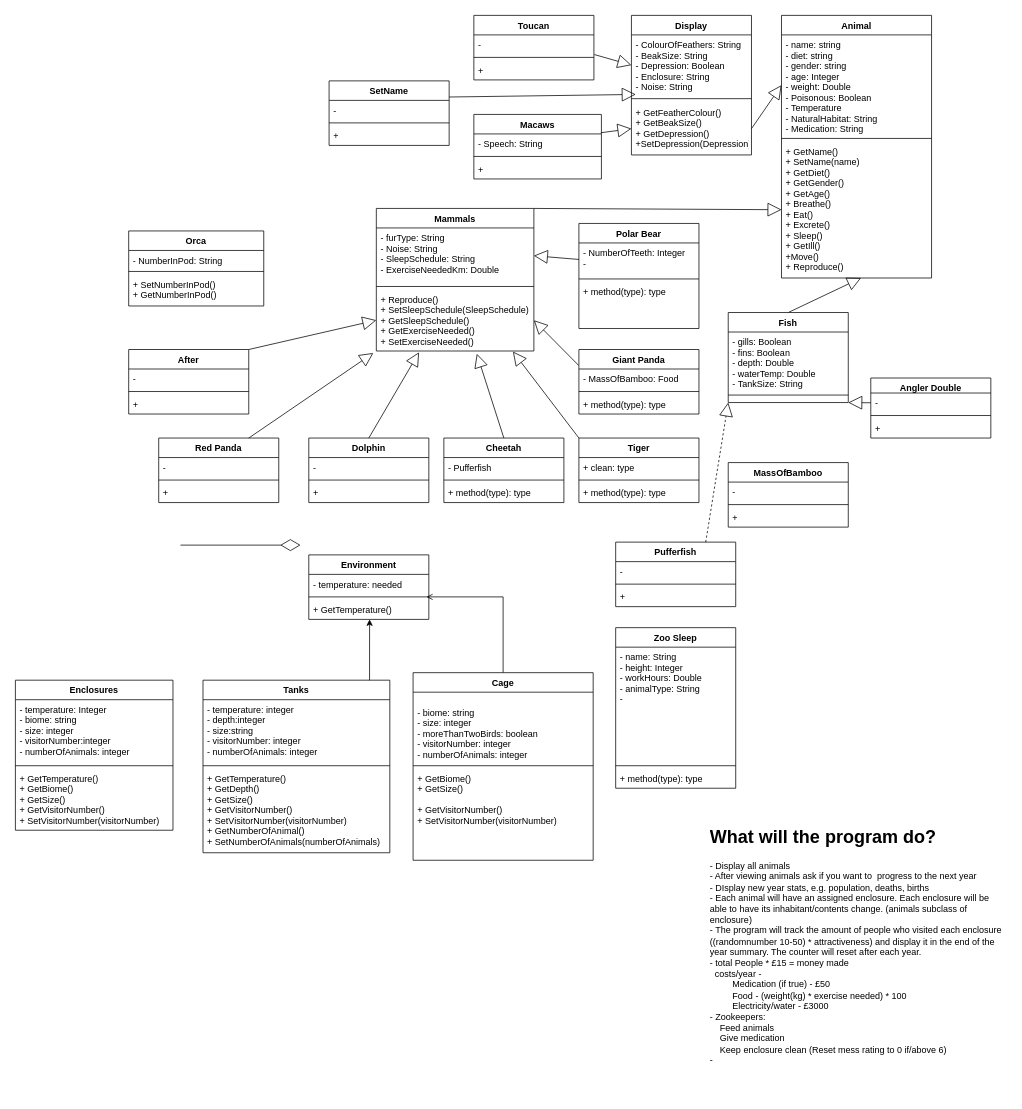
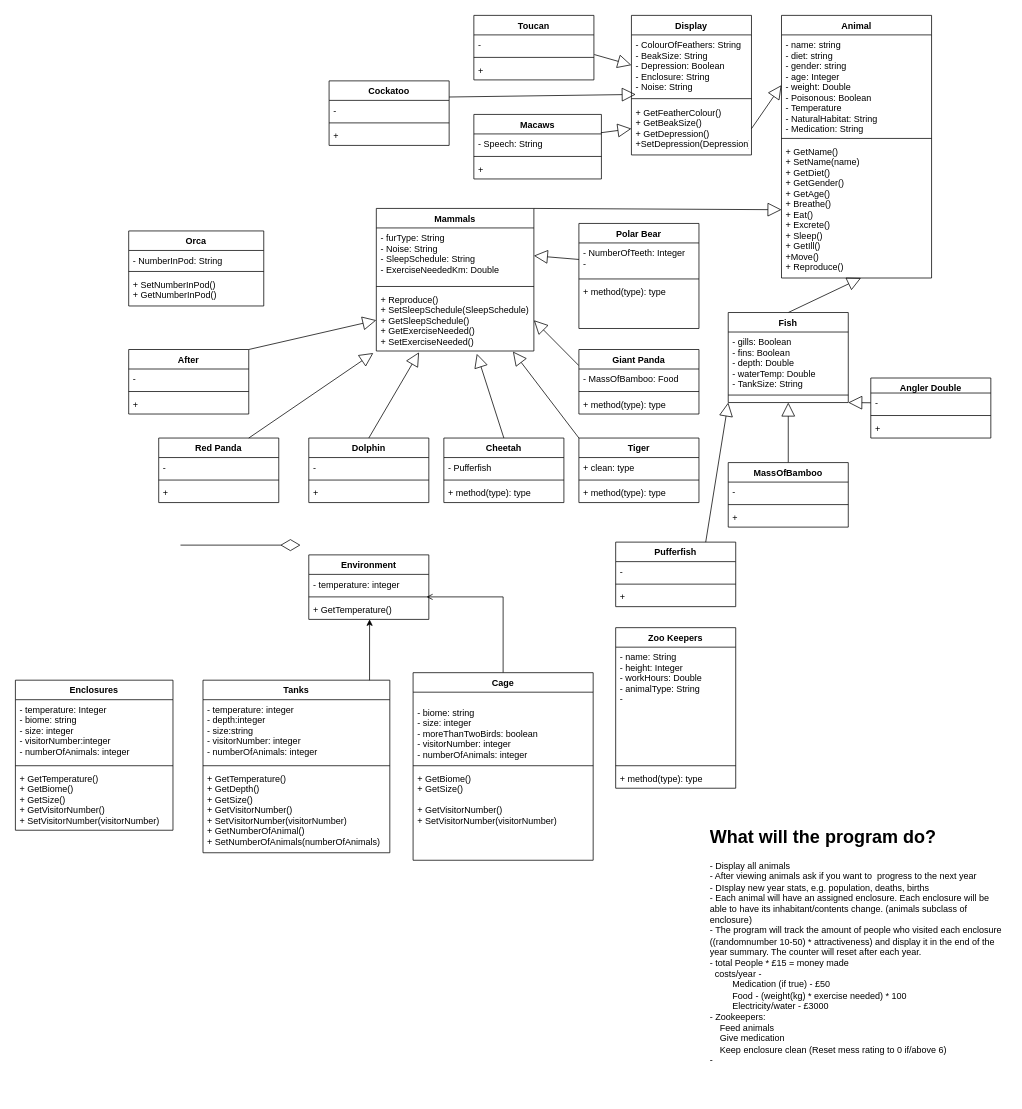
node "SetName": label "SetName" -> "Cockatoo"
edge "MassOfBamboo" -> "Fish": added
edge "Pufferfish" -> "Fish": style dashed -> solid
node "- temperature: needed": label "- temperature: needed" -> "- temperature: integer"
node "Zoo Sleep": label "Zoo Sleep" -> "Zoo Keepers"
